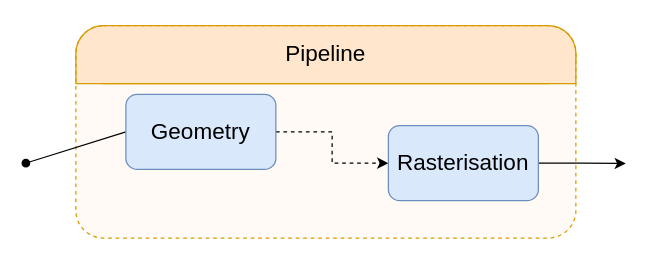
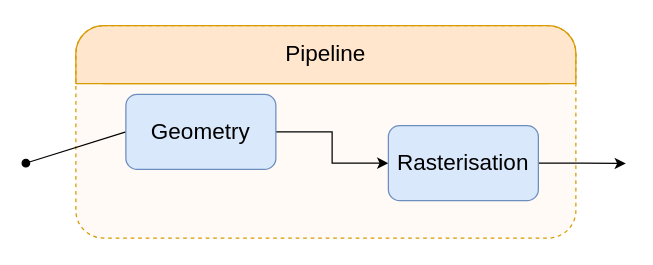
edge "Geometry" -> "Rasterisation": style dashed -> solid
